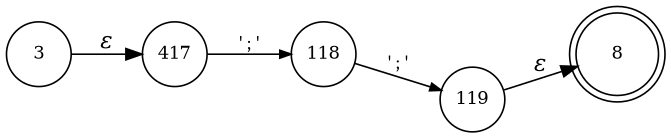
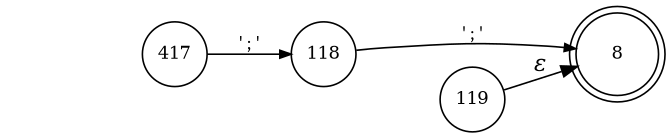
node "3": removed
edge "118" -> "119": now "118" -> "8"
